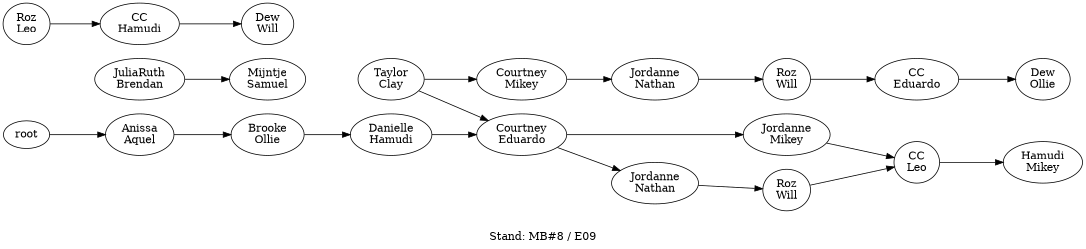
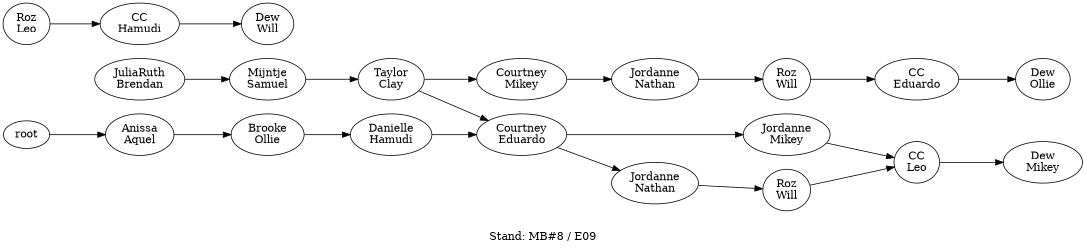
edge "Mijntje Samuel" -> "Taylor Clay": added
node "Hamudi Mikey": label "Hamudi Mikey" -> "Dew Mikey"
